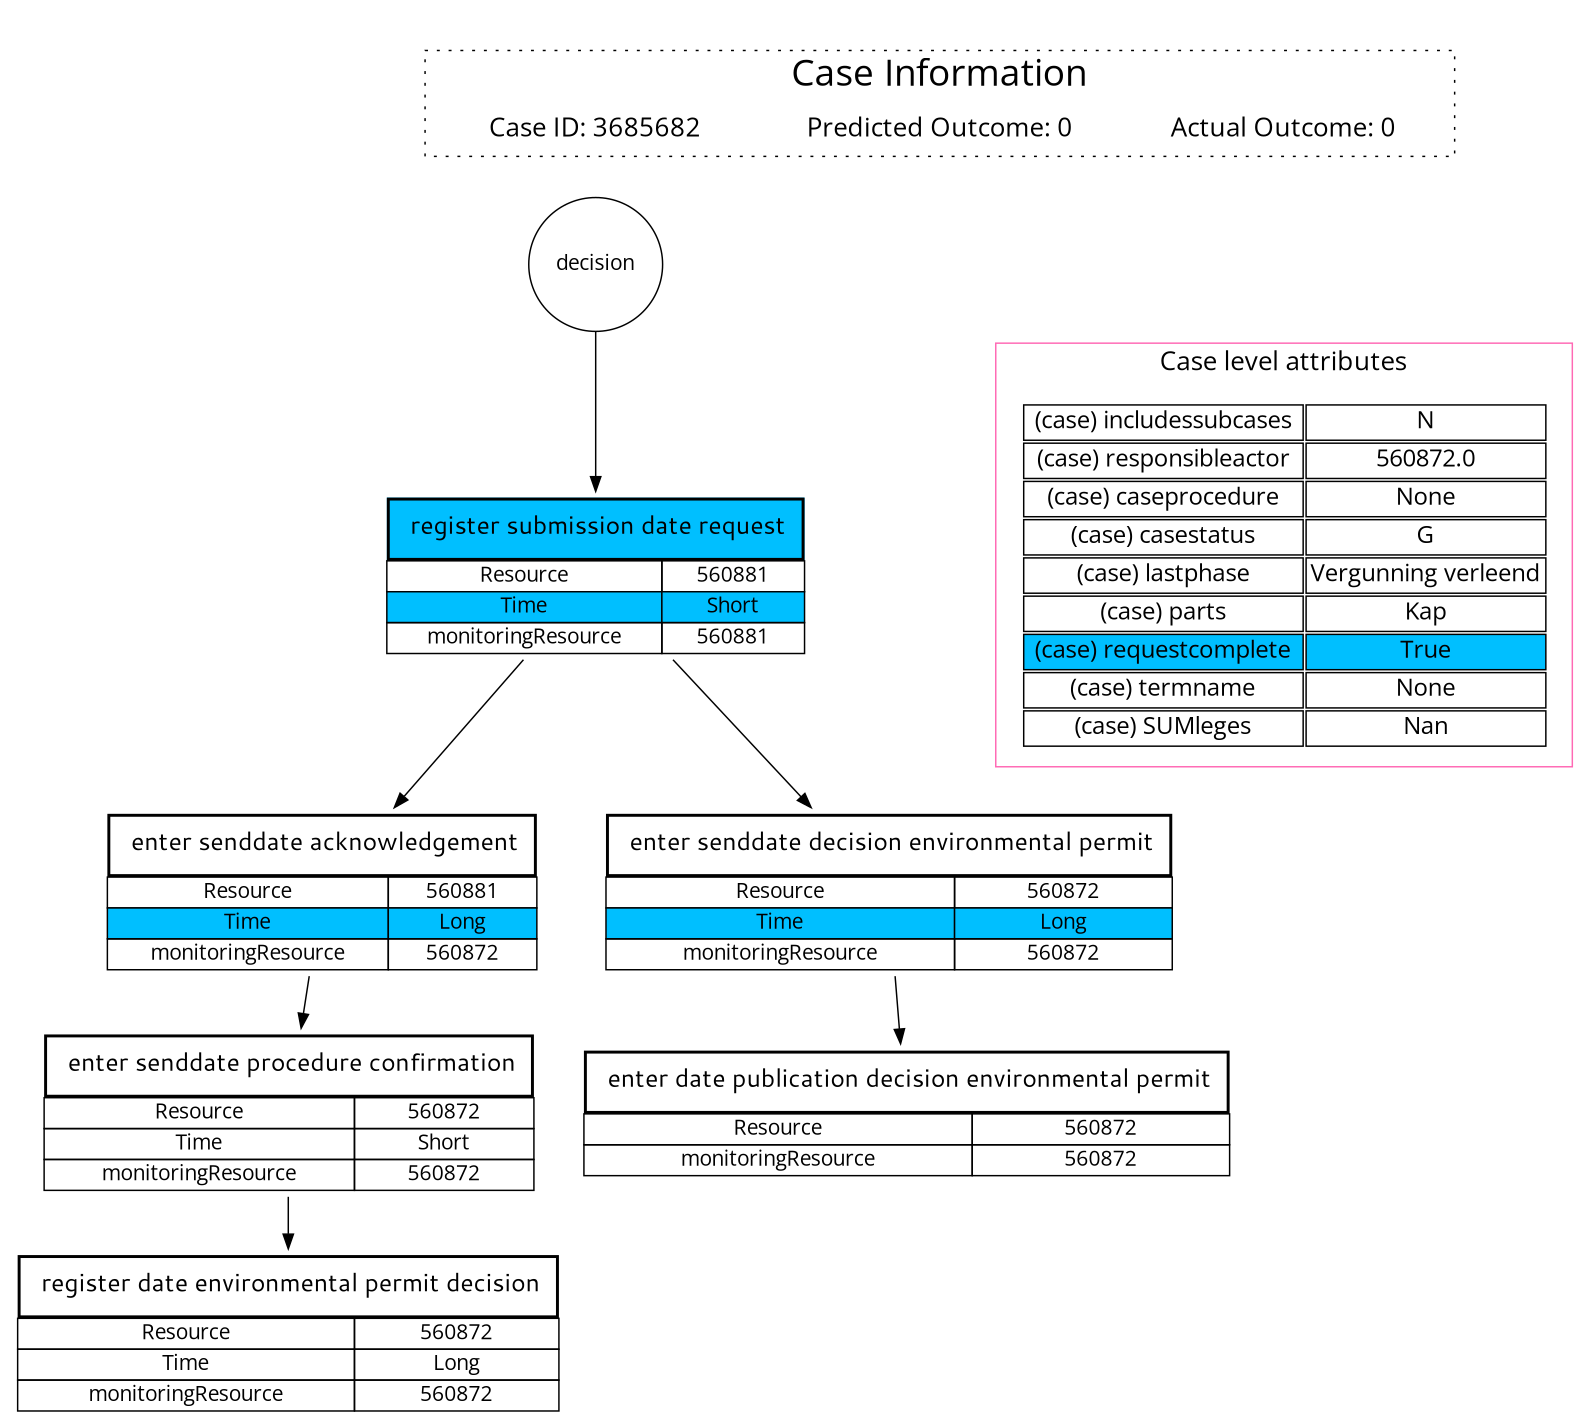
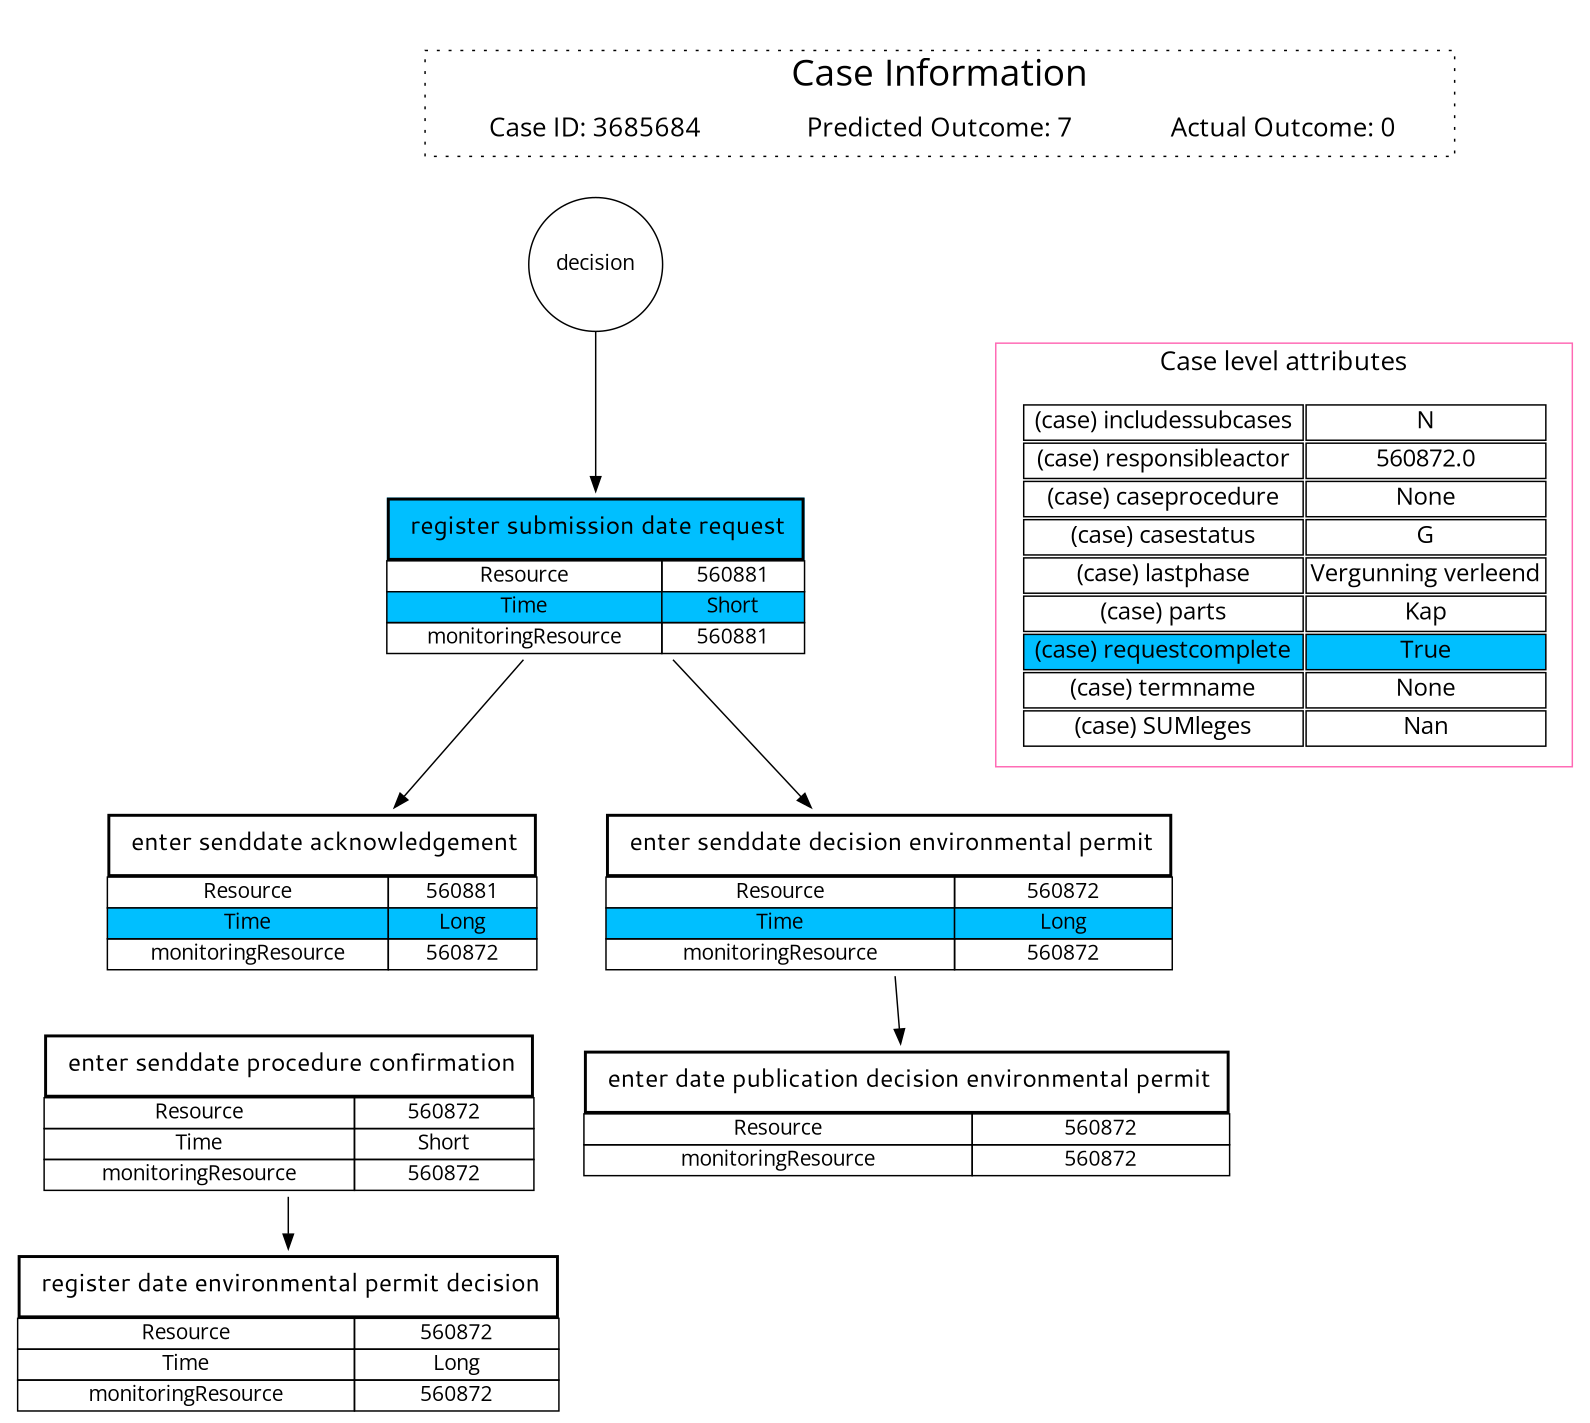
node "Case ID: 3685682": label "Case ID: 3685682" -> "Case ID: 3685684"
node "Predicted Outcome: 0": label "Predicted Outcome: 0" -> "Predicted Outcome: 7"
edge "enter senddate acknowledgement" -> "enter senddate procedure confirmation": removed
